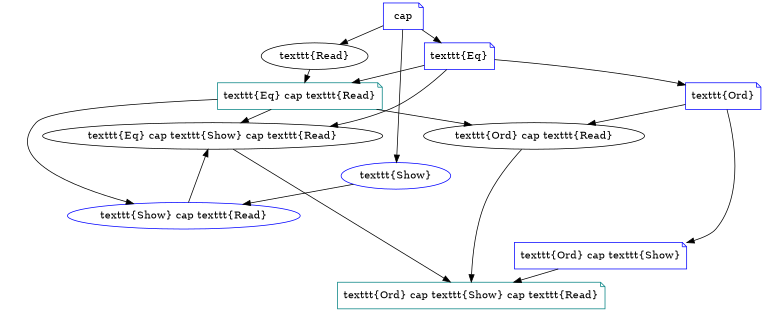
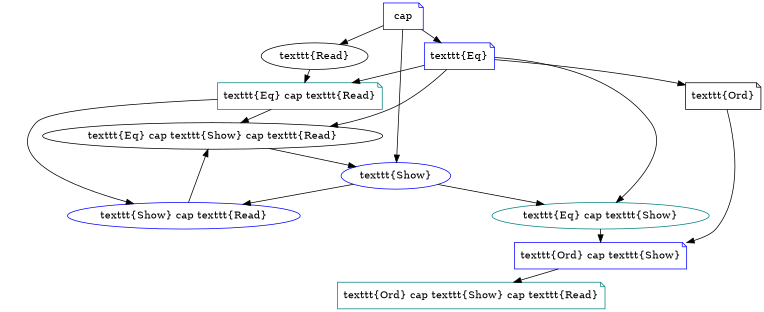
node "texttt{Ord}": color blue -> black
node "texttt{Ord} cap texttt{Read}": removed
edge "texttt{Eq} cap texttt{Show} cap texttt{Read}" -> "texttt{Ord} cap texttt{Show} cap texttt{Read}": now "texttt{Eq} cap texttt{Show} cap texttt{Read}" -> "texttt{Show}"
node "texttt{Eq} cap texttt{Show}": added
